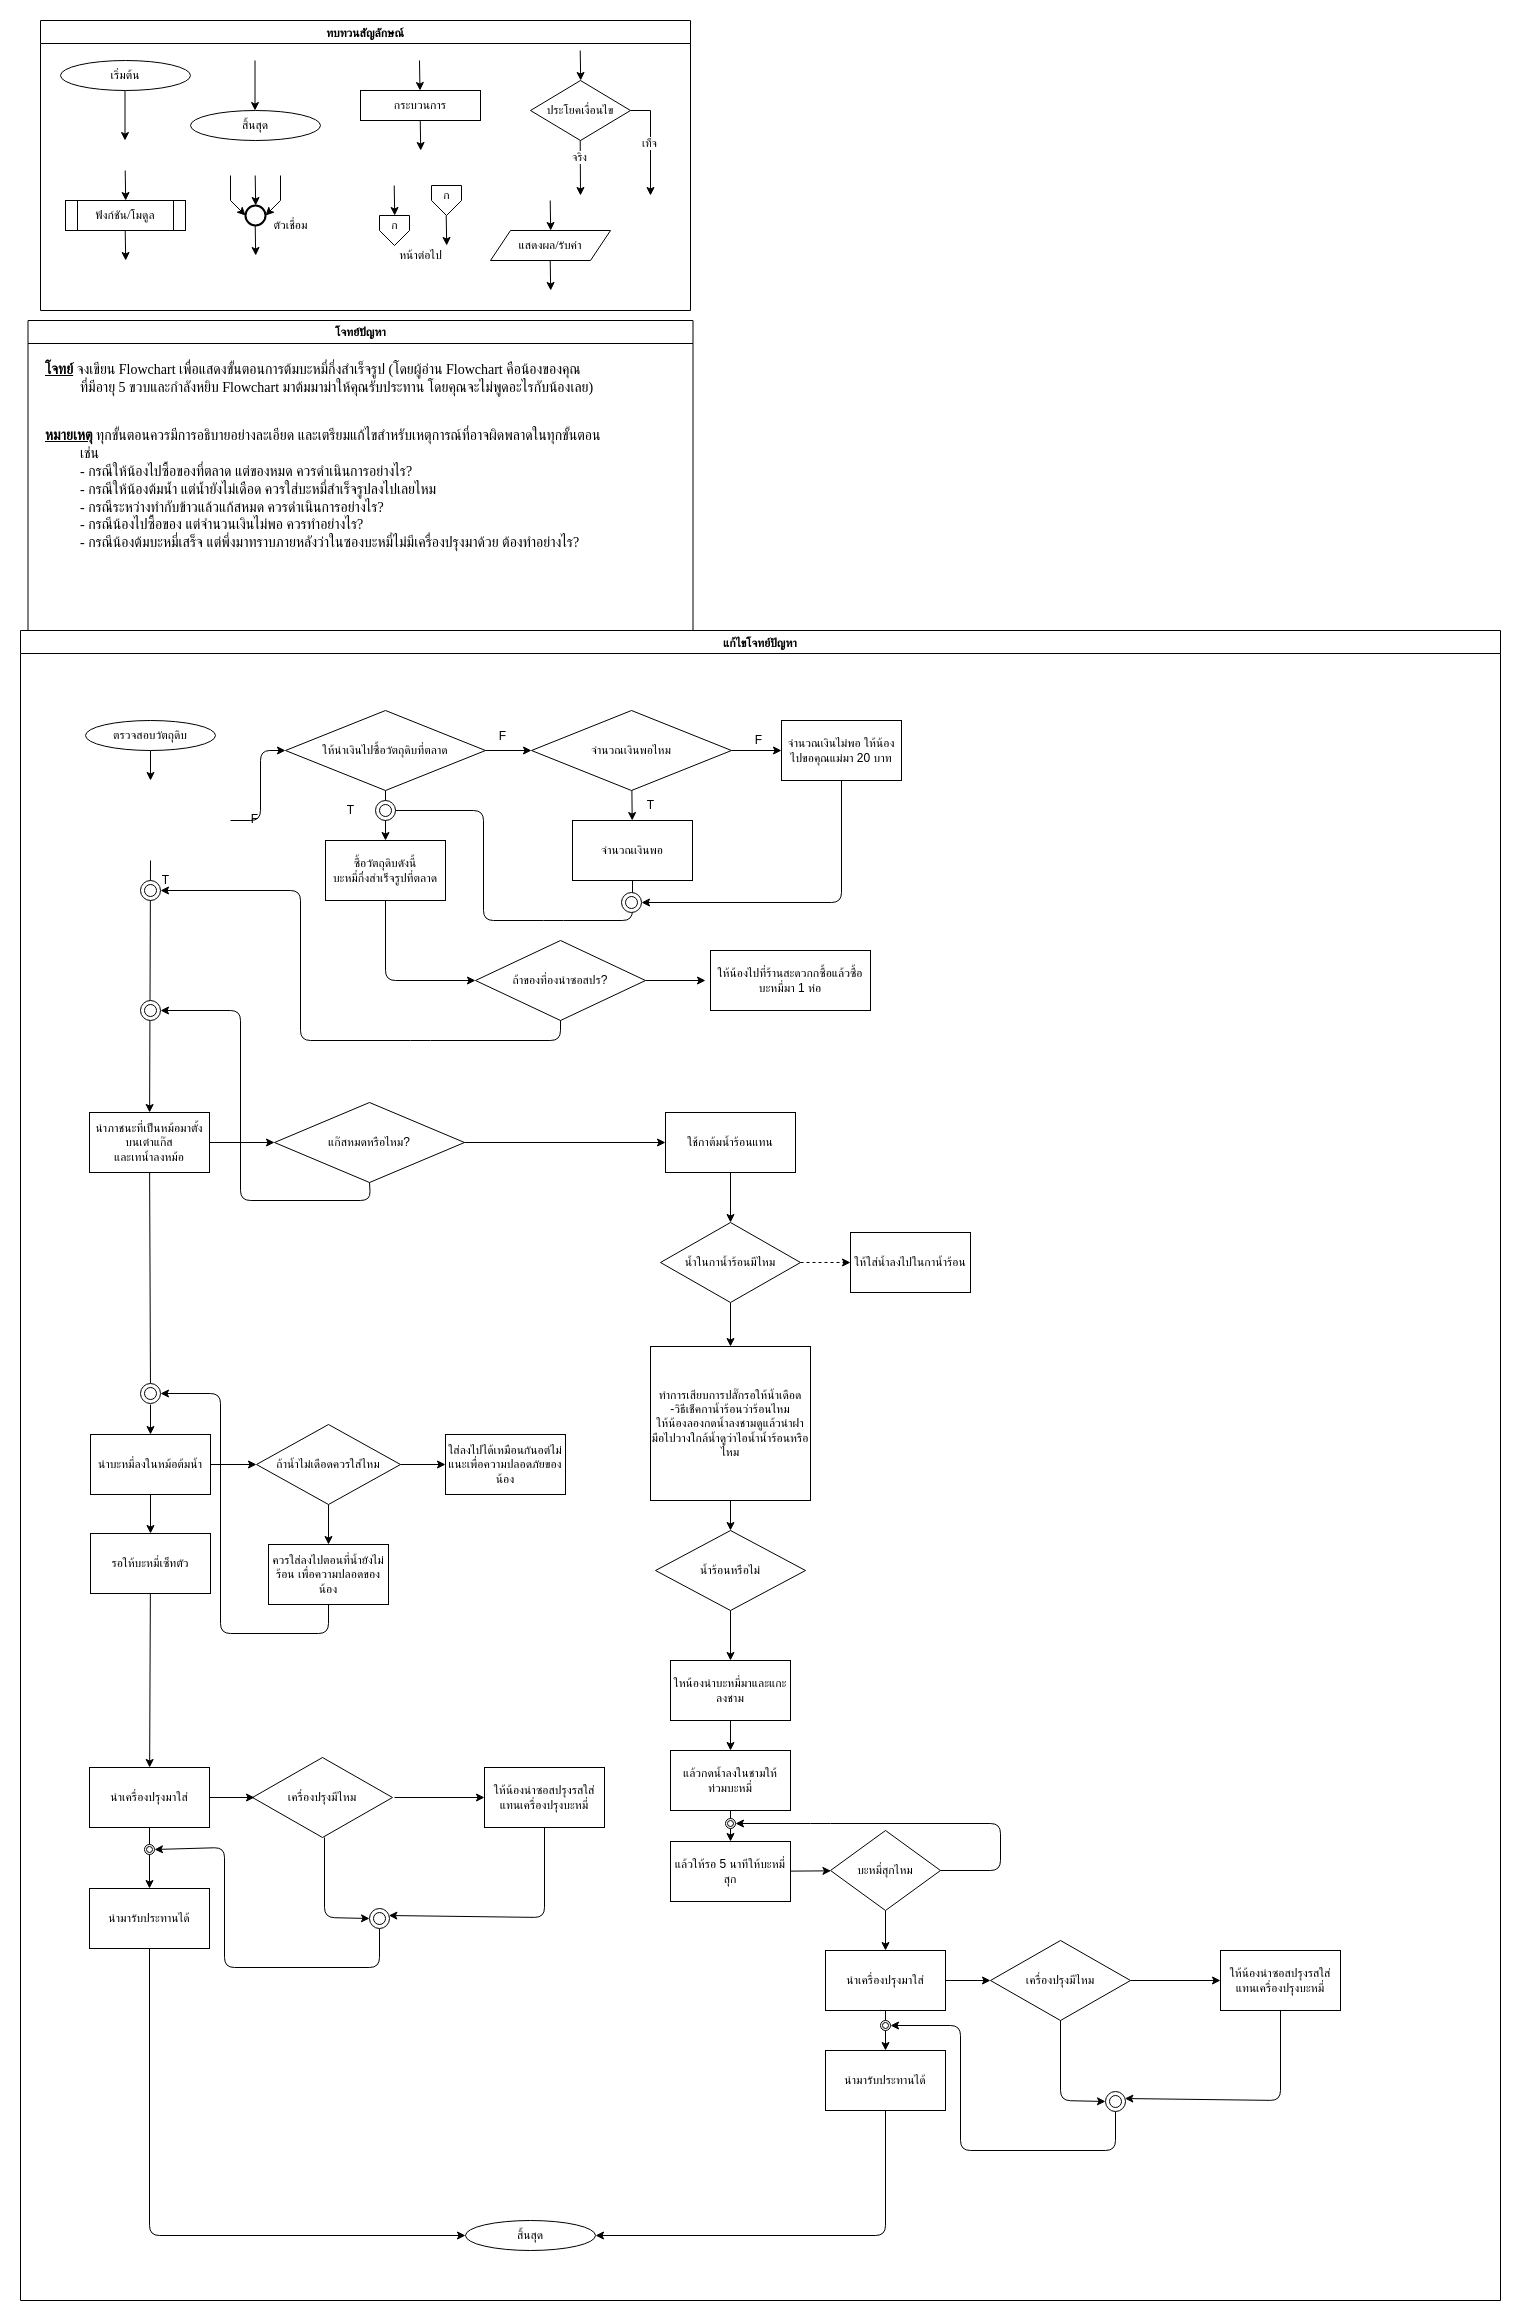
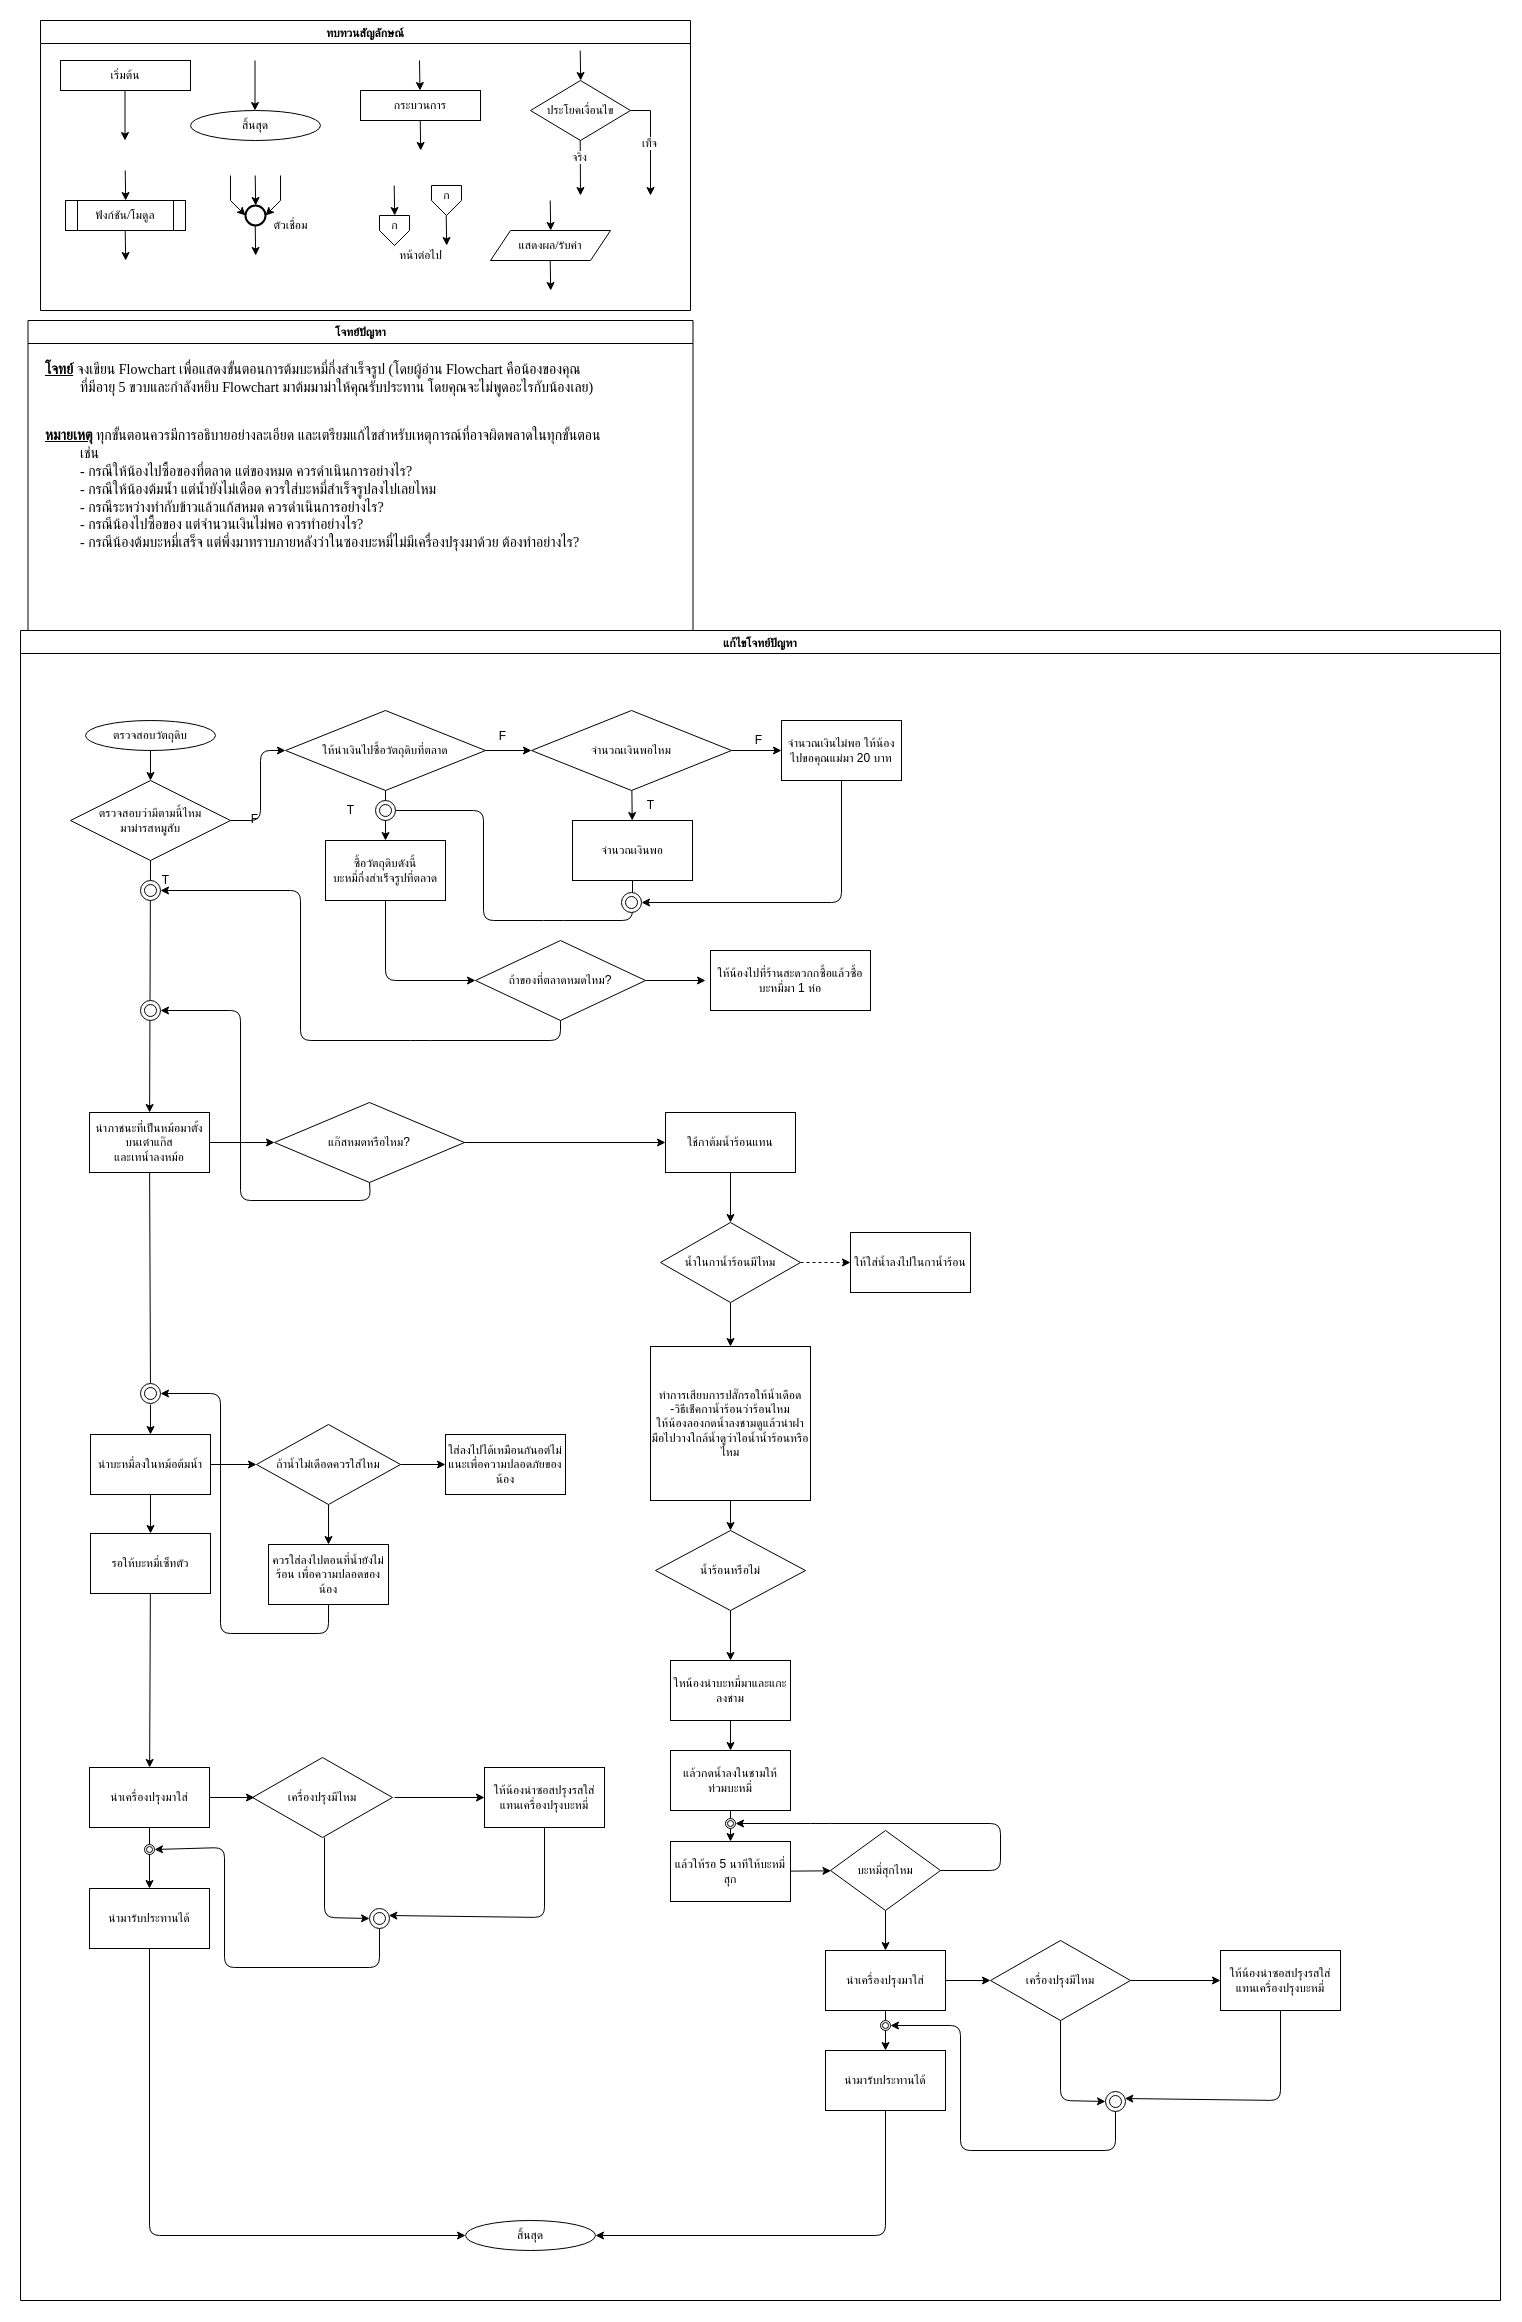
node "เริ่มต้น": shape ellipse -> rectangle
node "ตรวจสอบว่ามีตามนี้ไหม มาม่ารสหมูสับ": added
node "ถ้าของที่องนำซอสปร?": label "ถ้าของที่องนำซอสปร?" -> "ถ้าของที่ตลาดหมดไหม?"
